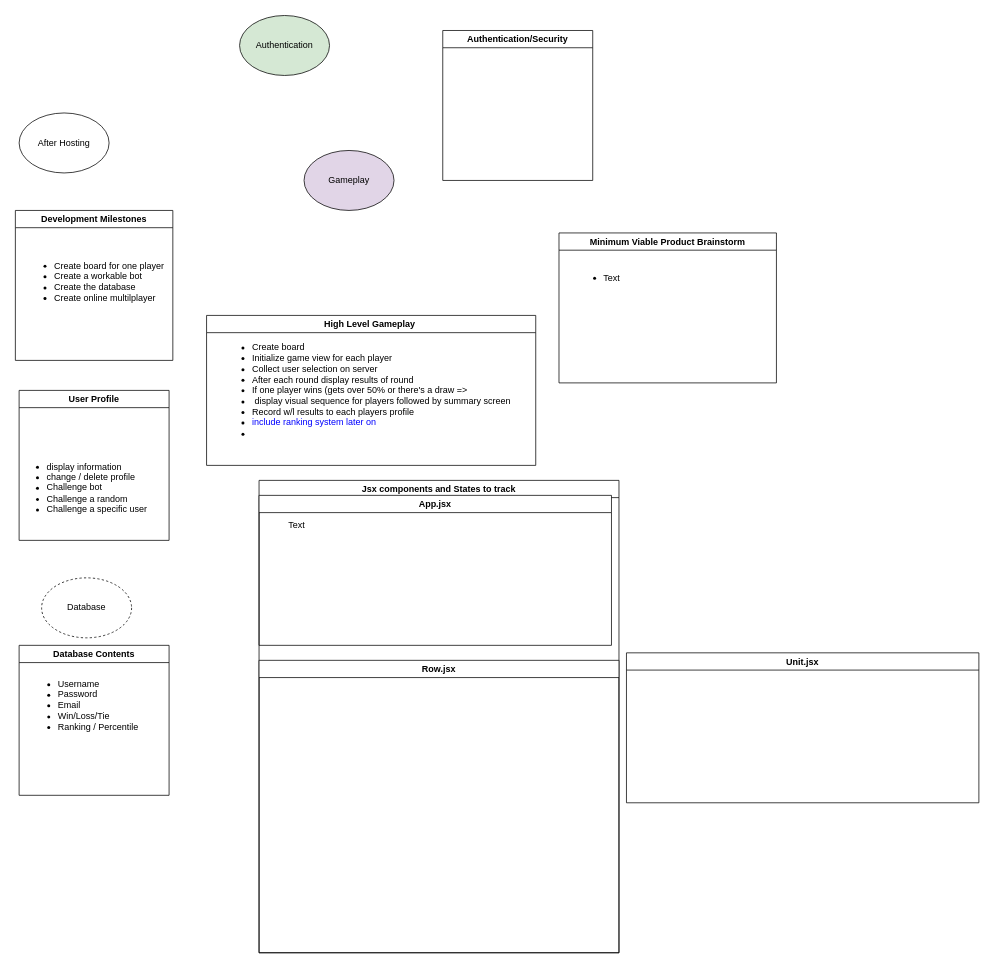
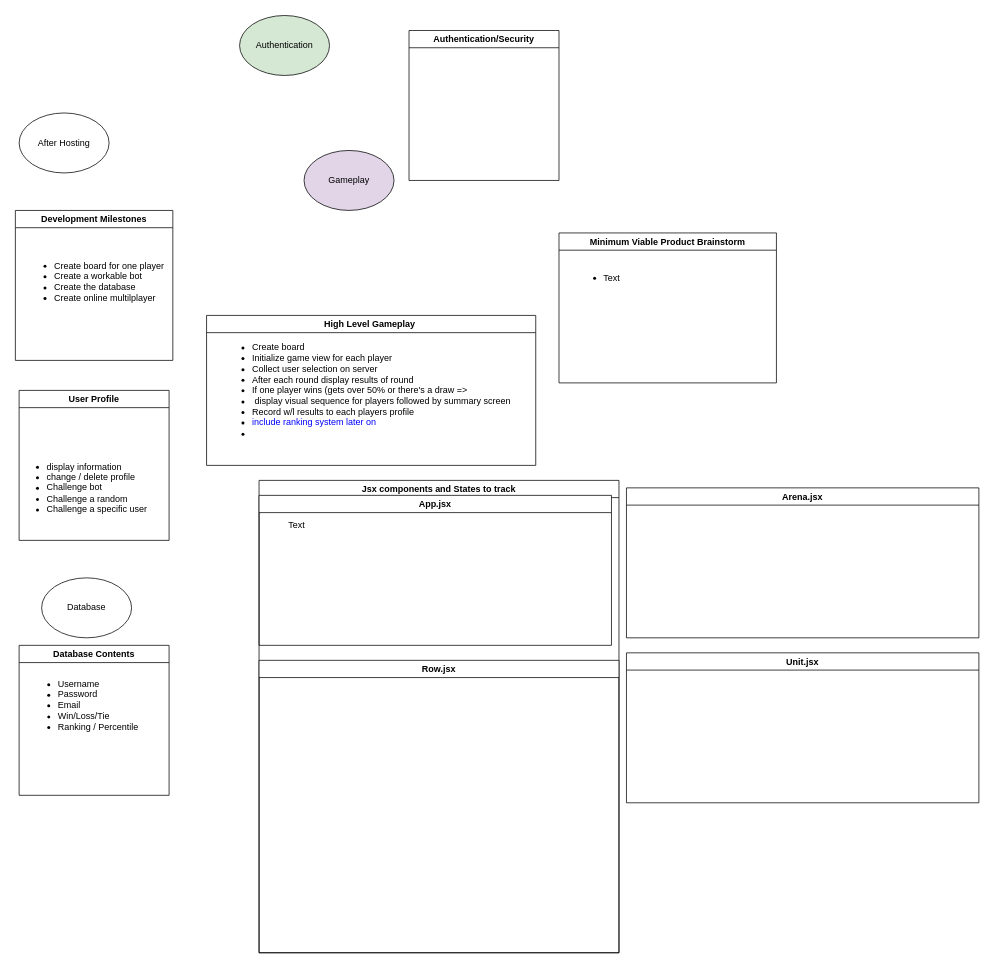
node "Authentication/Security": moved (518, 105) -> (484, 105)
node "Arena.jsx": added
node "Database": style dashed -> solid
